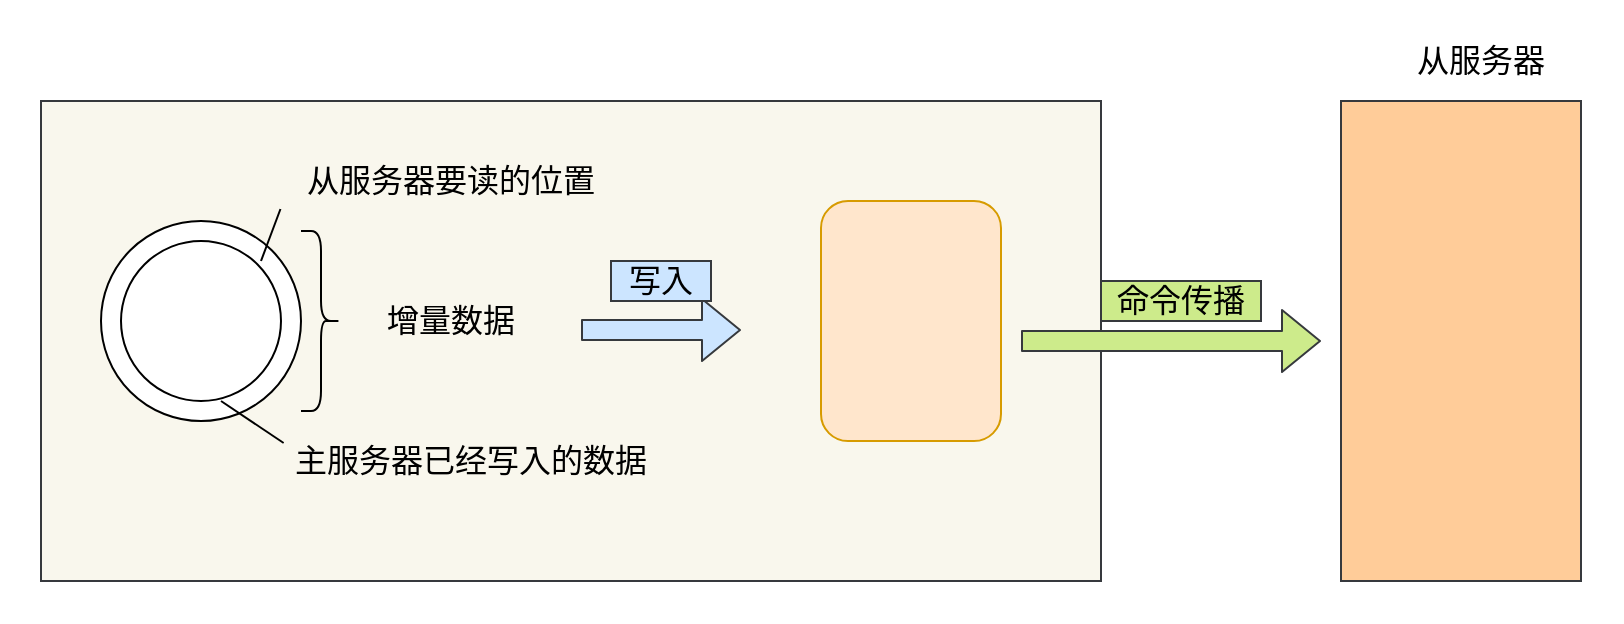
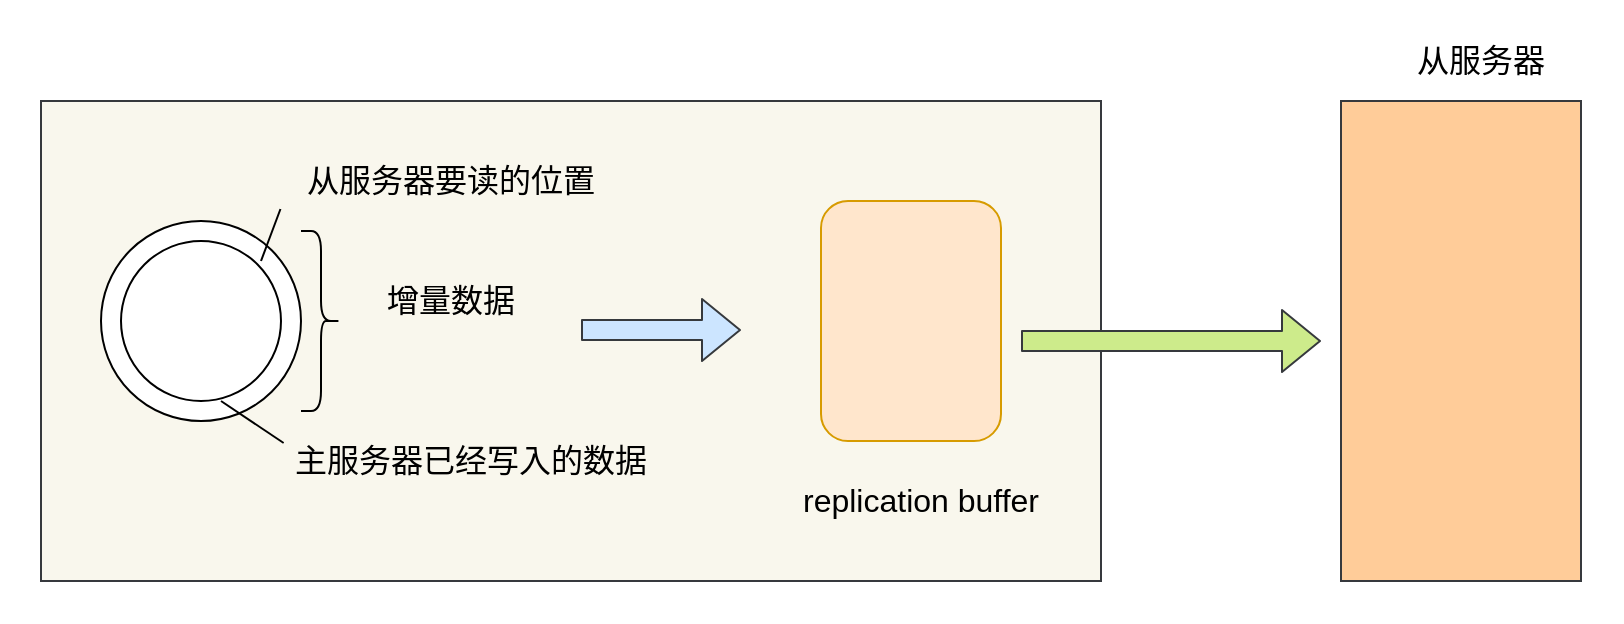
node "写入": removed
node "命令传播": removed
node "增量数据": moved (451, 321) -> (451, 301)
node "replication buffer": added
